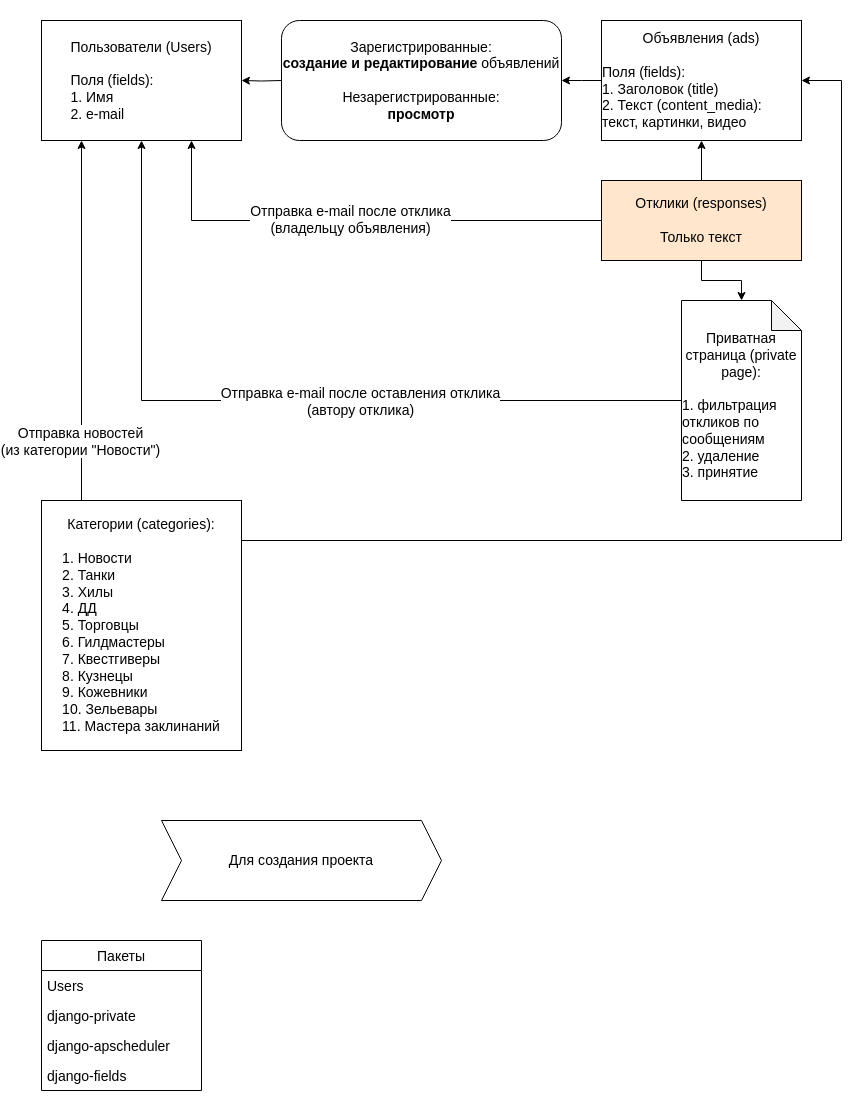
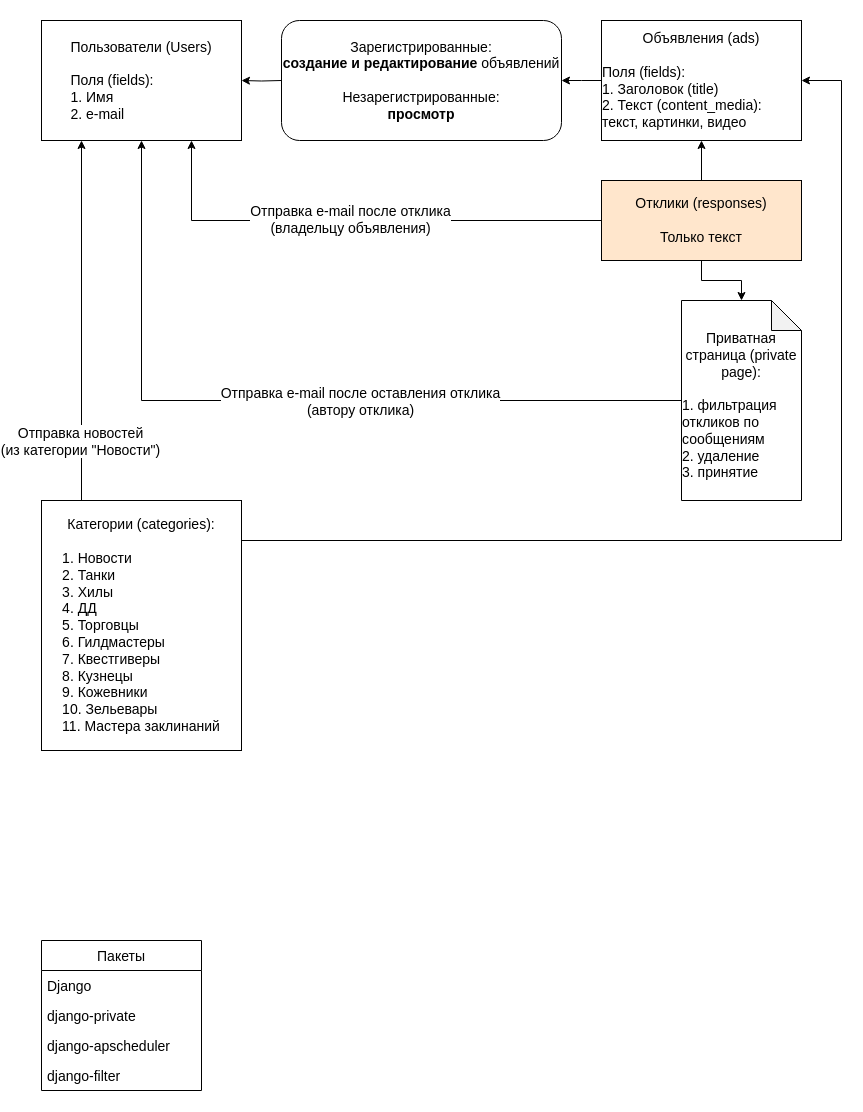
node "Для создания проекта": removed
node "Users": label "Users" -> "Django"
node "django-fields": label "django-fields" -> "django-filter"
